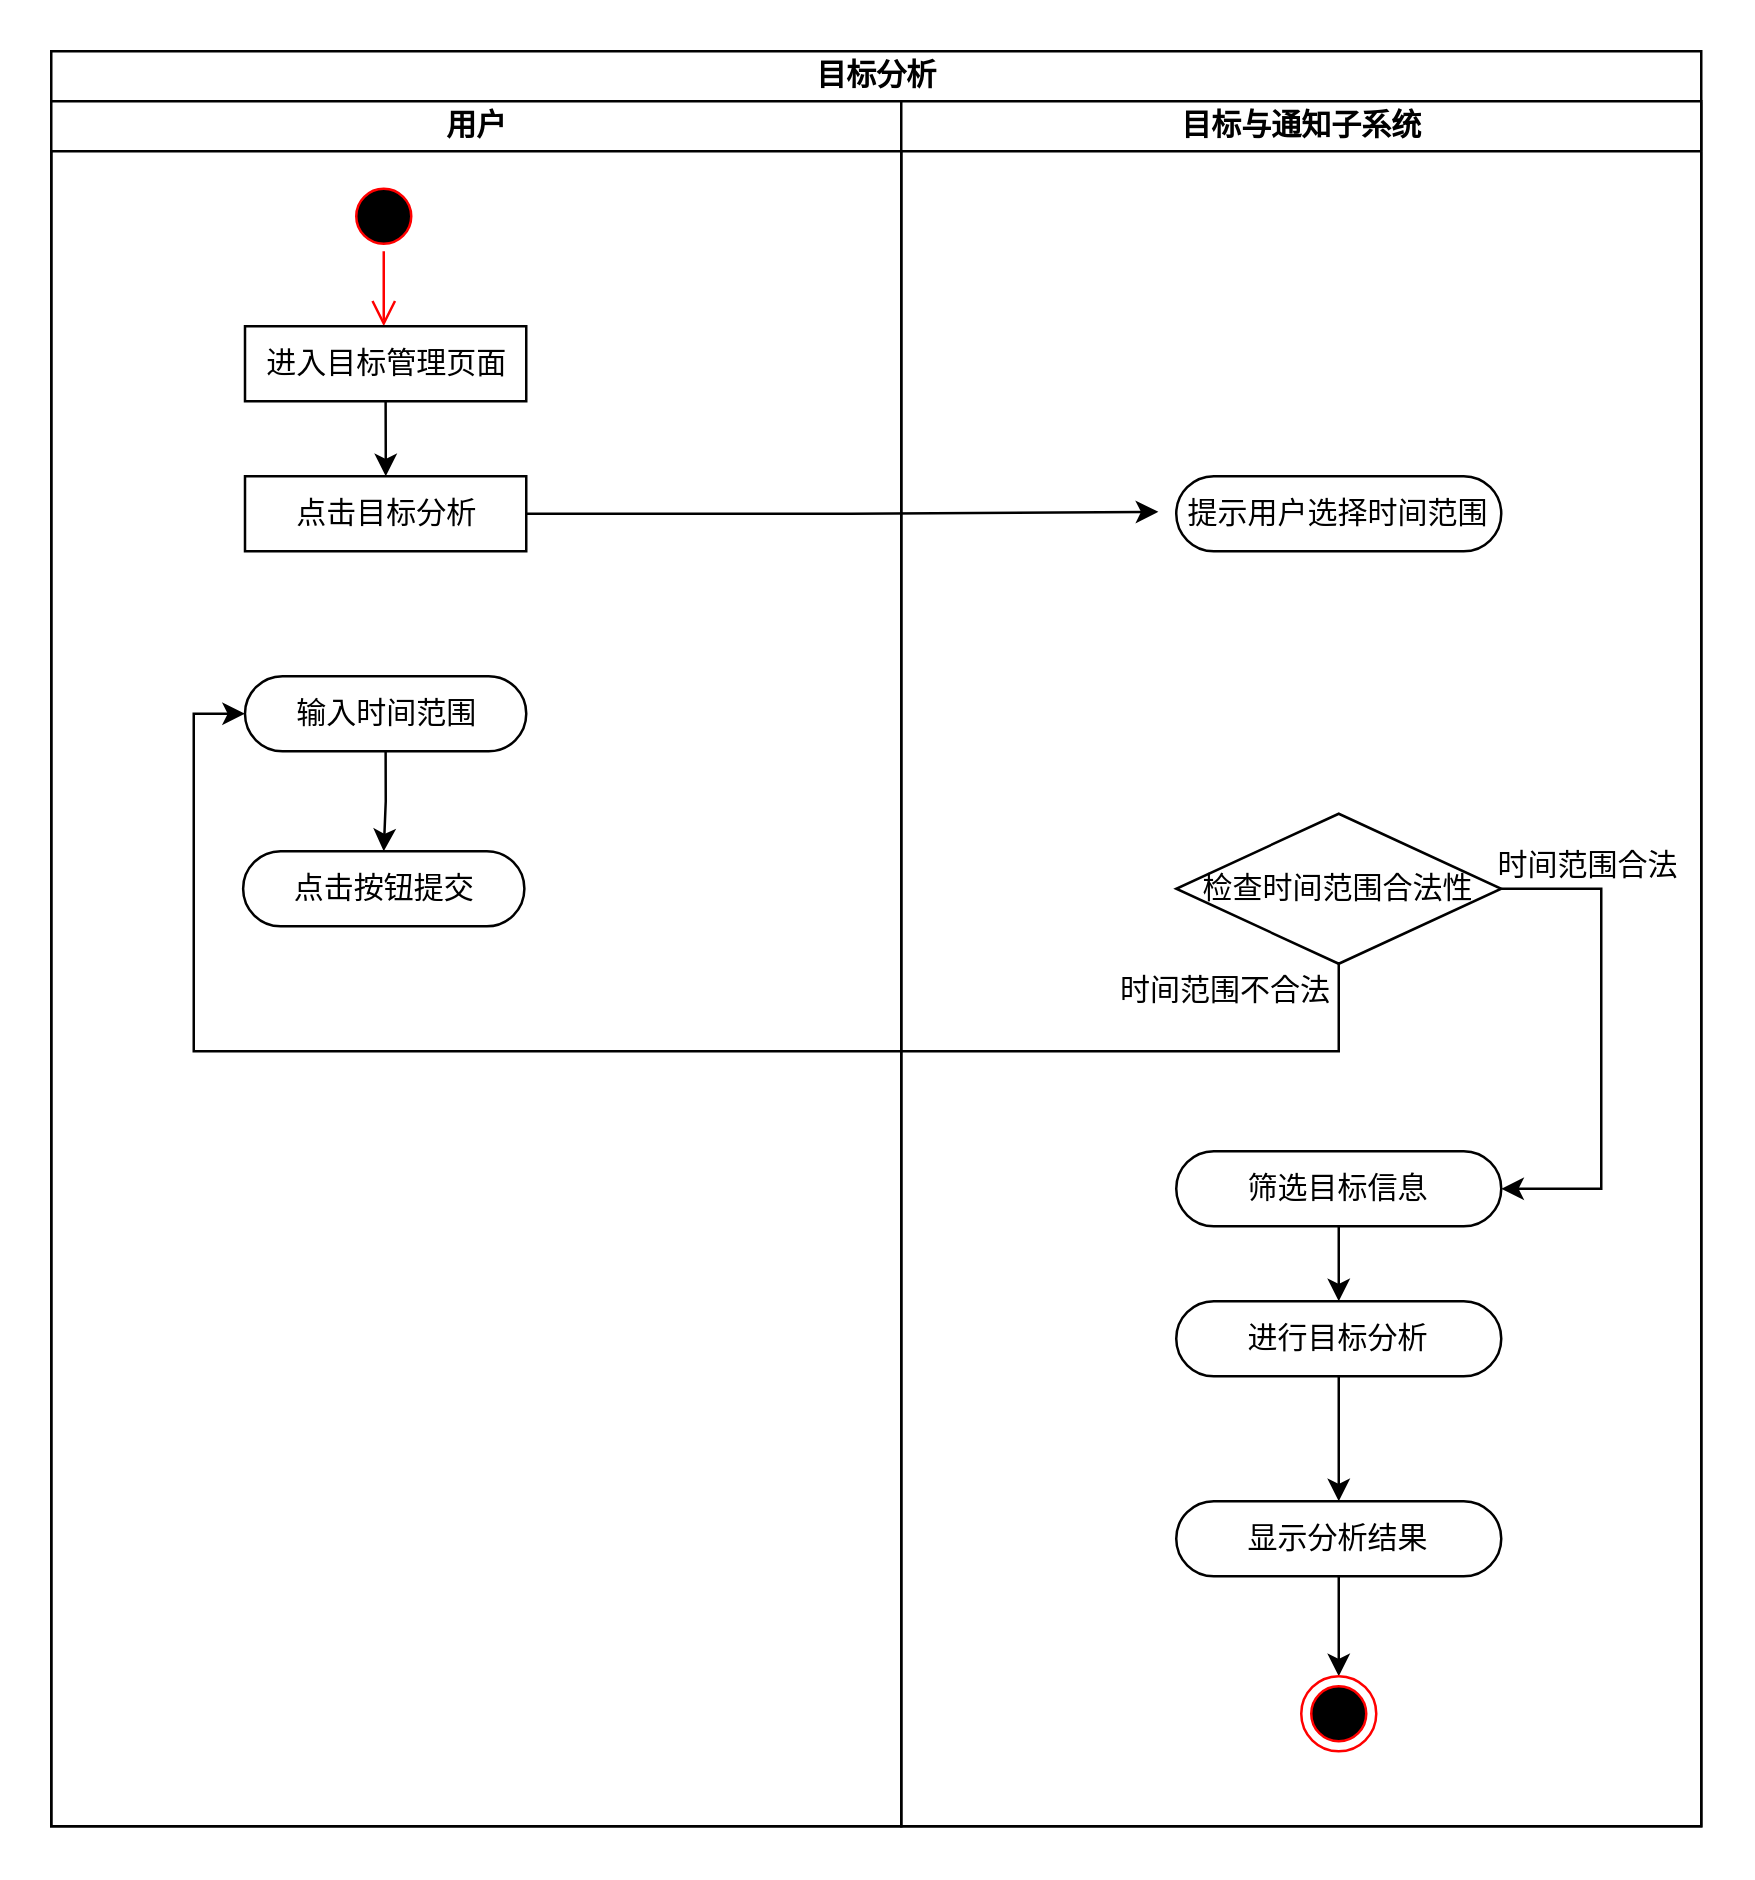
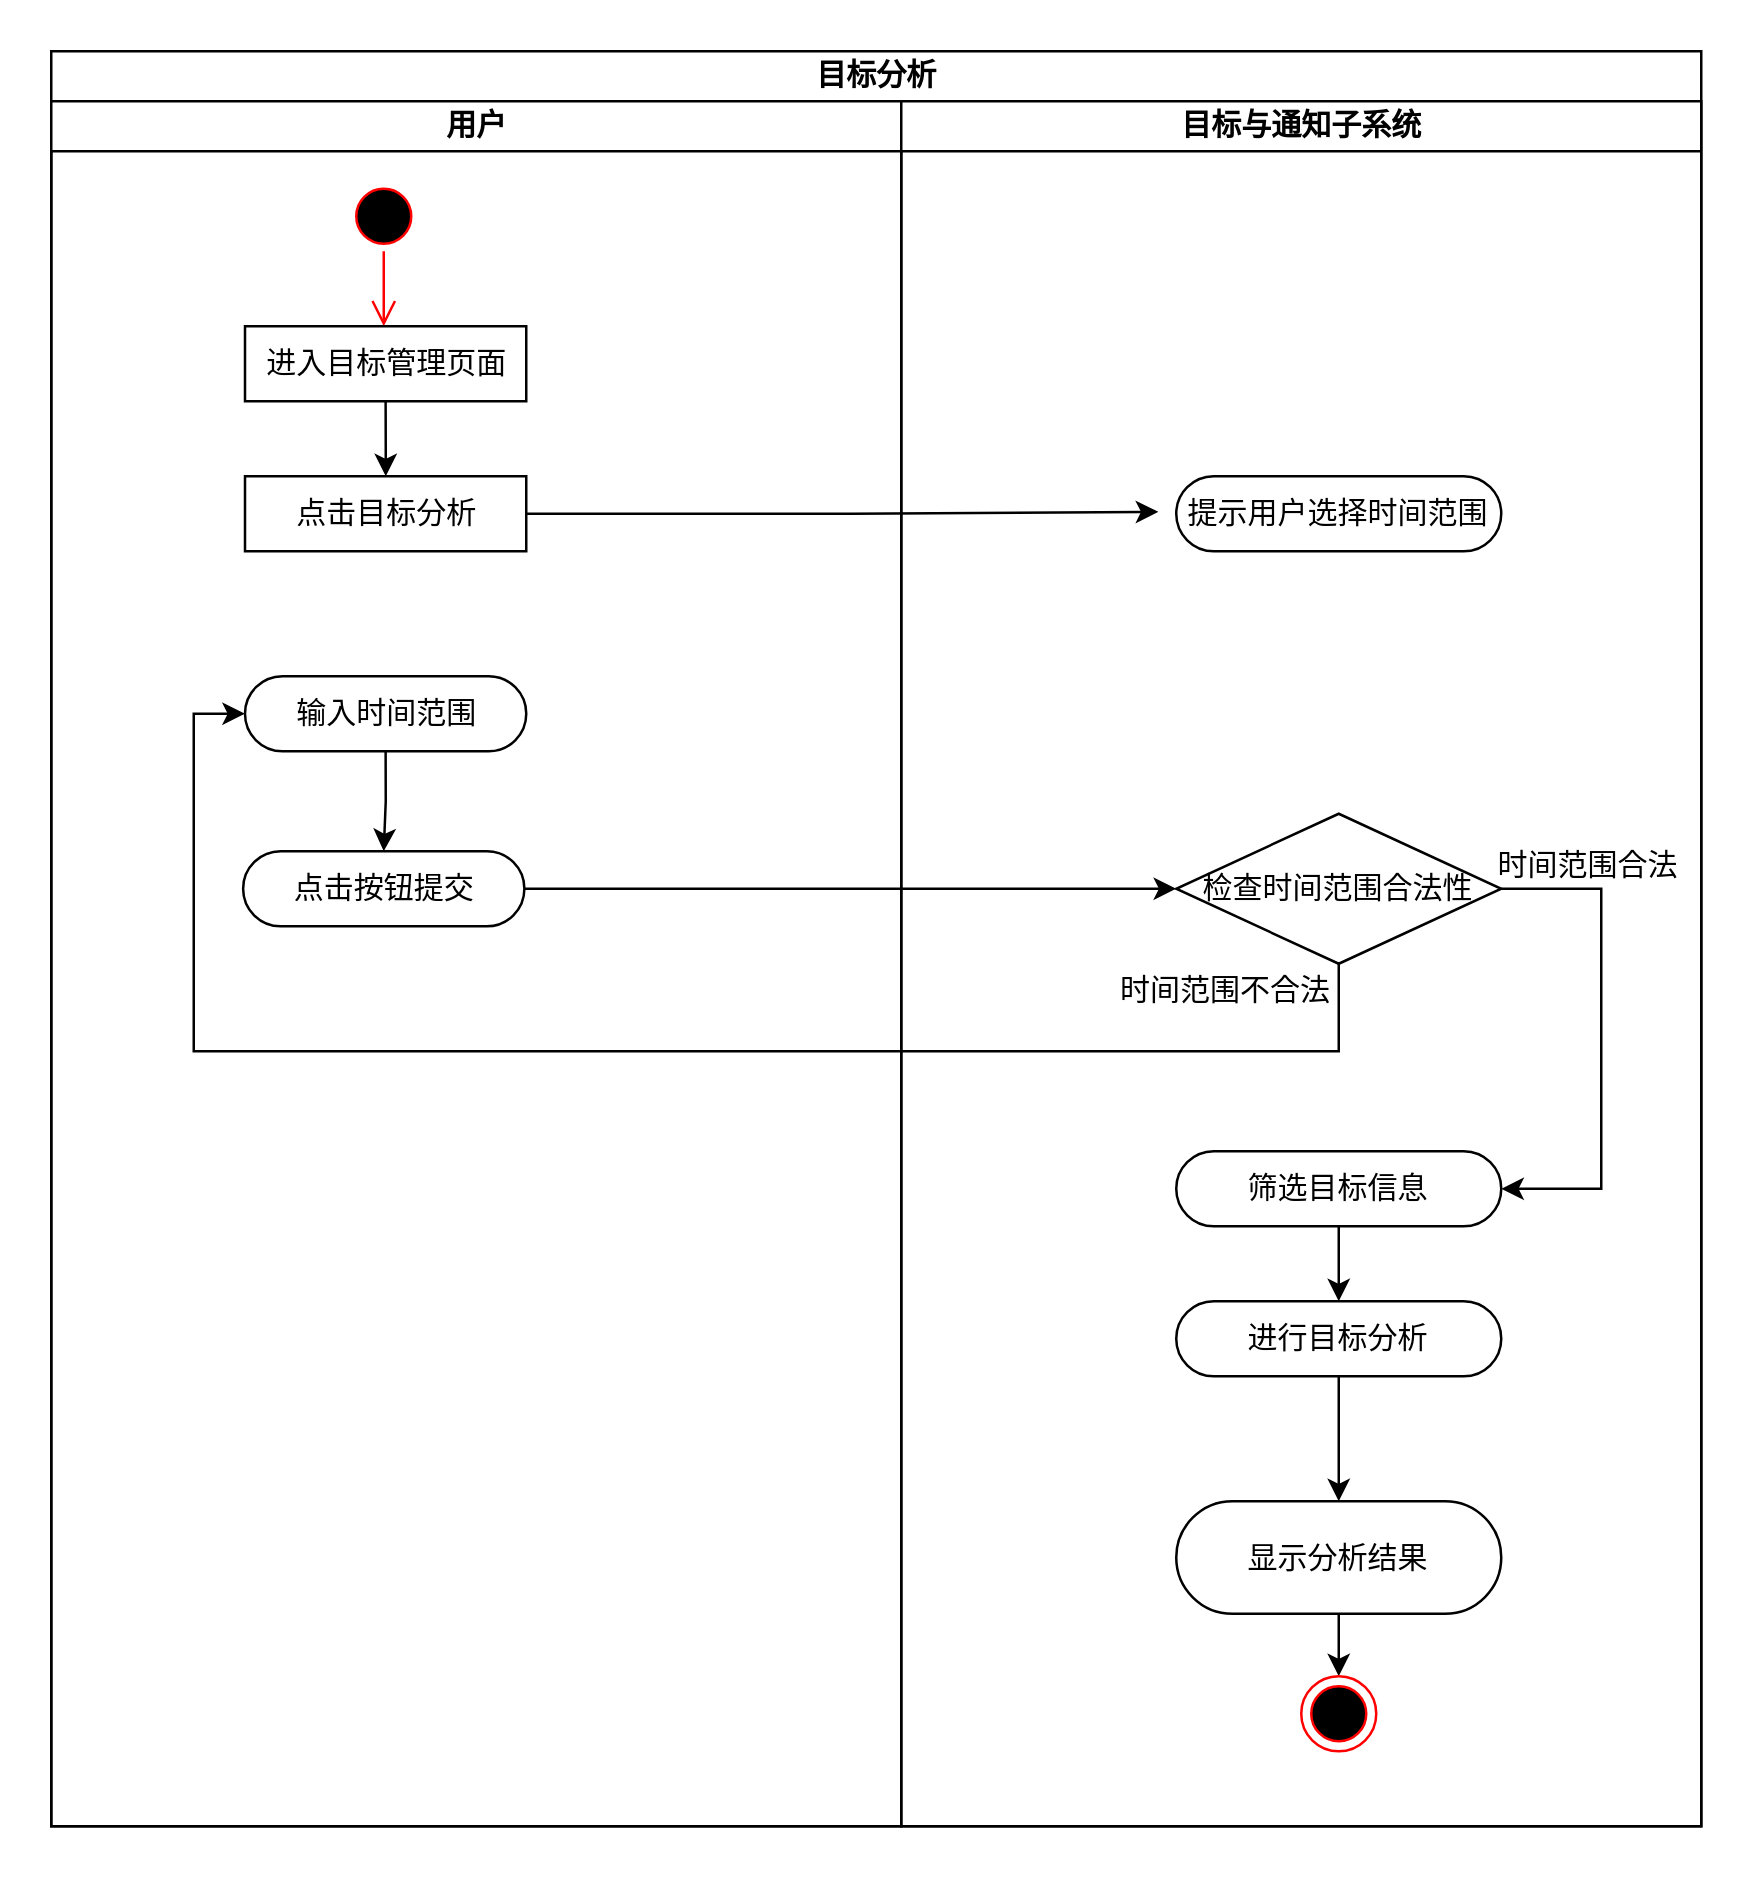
edge "点击按钮提交" -> "检查时间范围合法性": added
node "显示分析结果": size 325x75 -> 325x113
